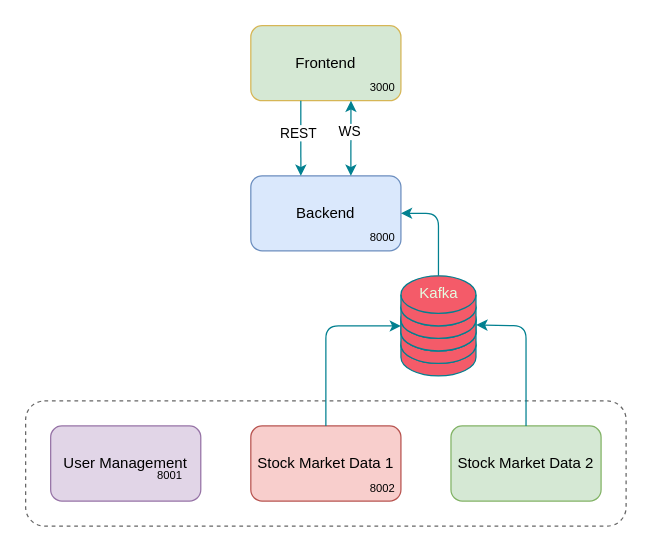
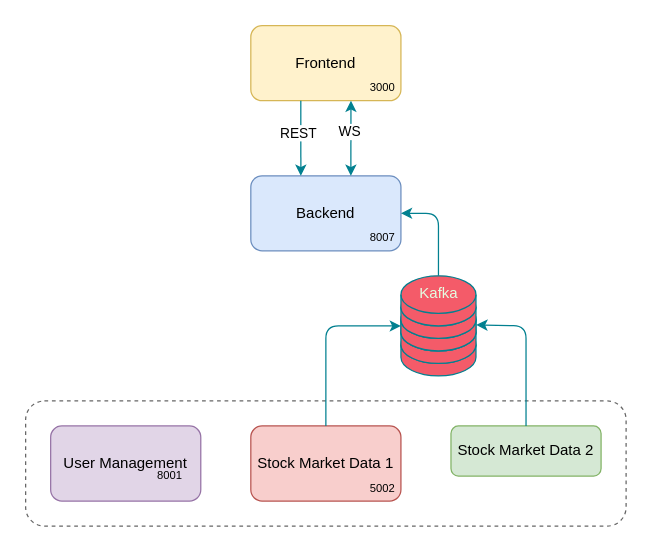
node "Frontend": fillcolor #d5e8d4 -> #fff2cc
node "8000": label "8000" -> "8007"
node "Stock Market Data 2": size 150x75 -> 150x50
node "8002": label "8002" -> "5002"
